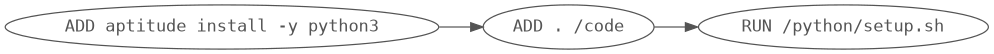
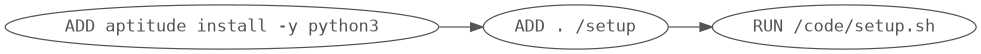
node "ADD . /code": label "ADD . /code" -> "ADD . /setup"
node "RUN /python/setup.sh": label "RUN /python/setup.sh" -> "RUN /code/setup.sh"
